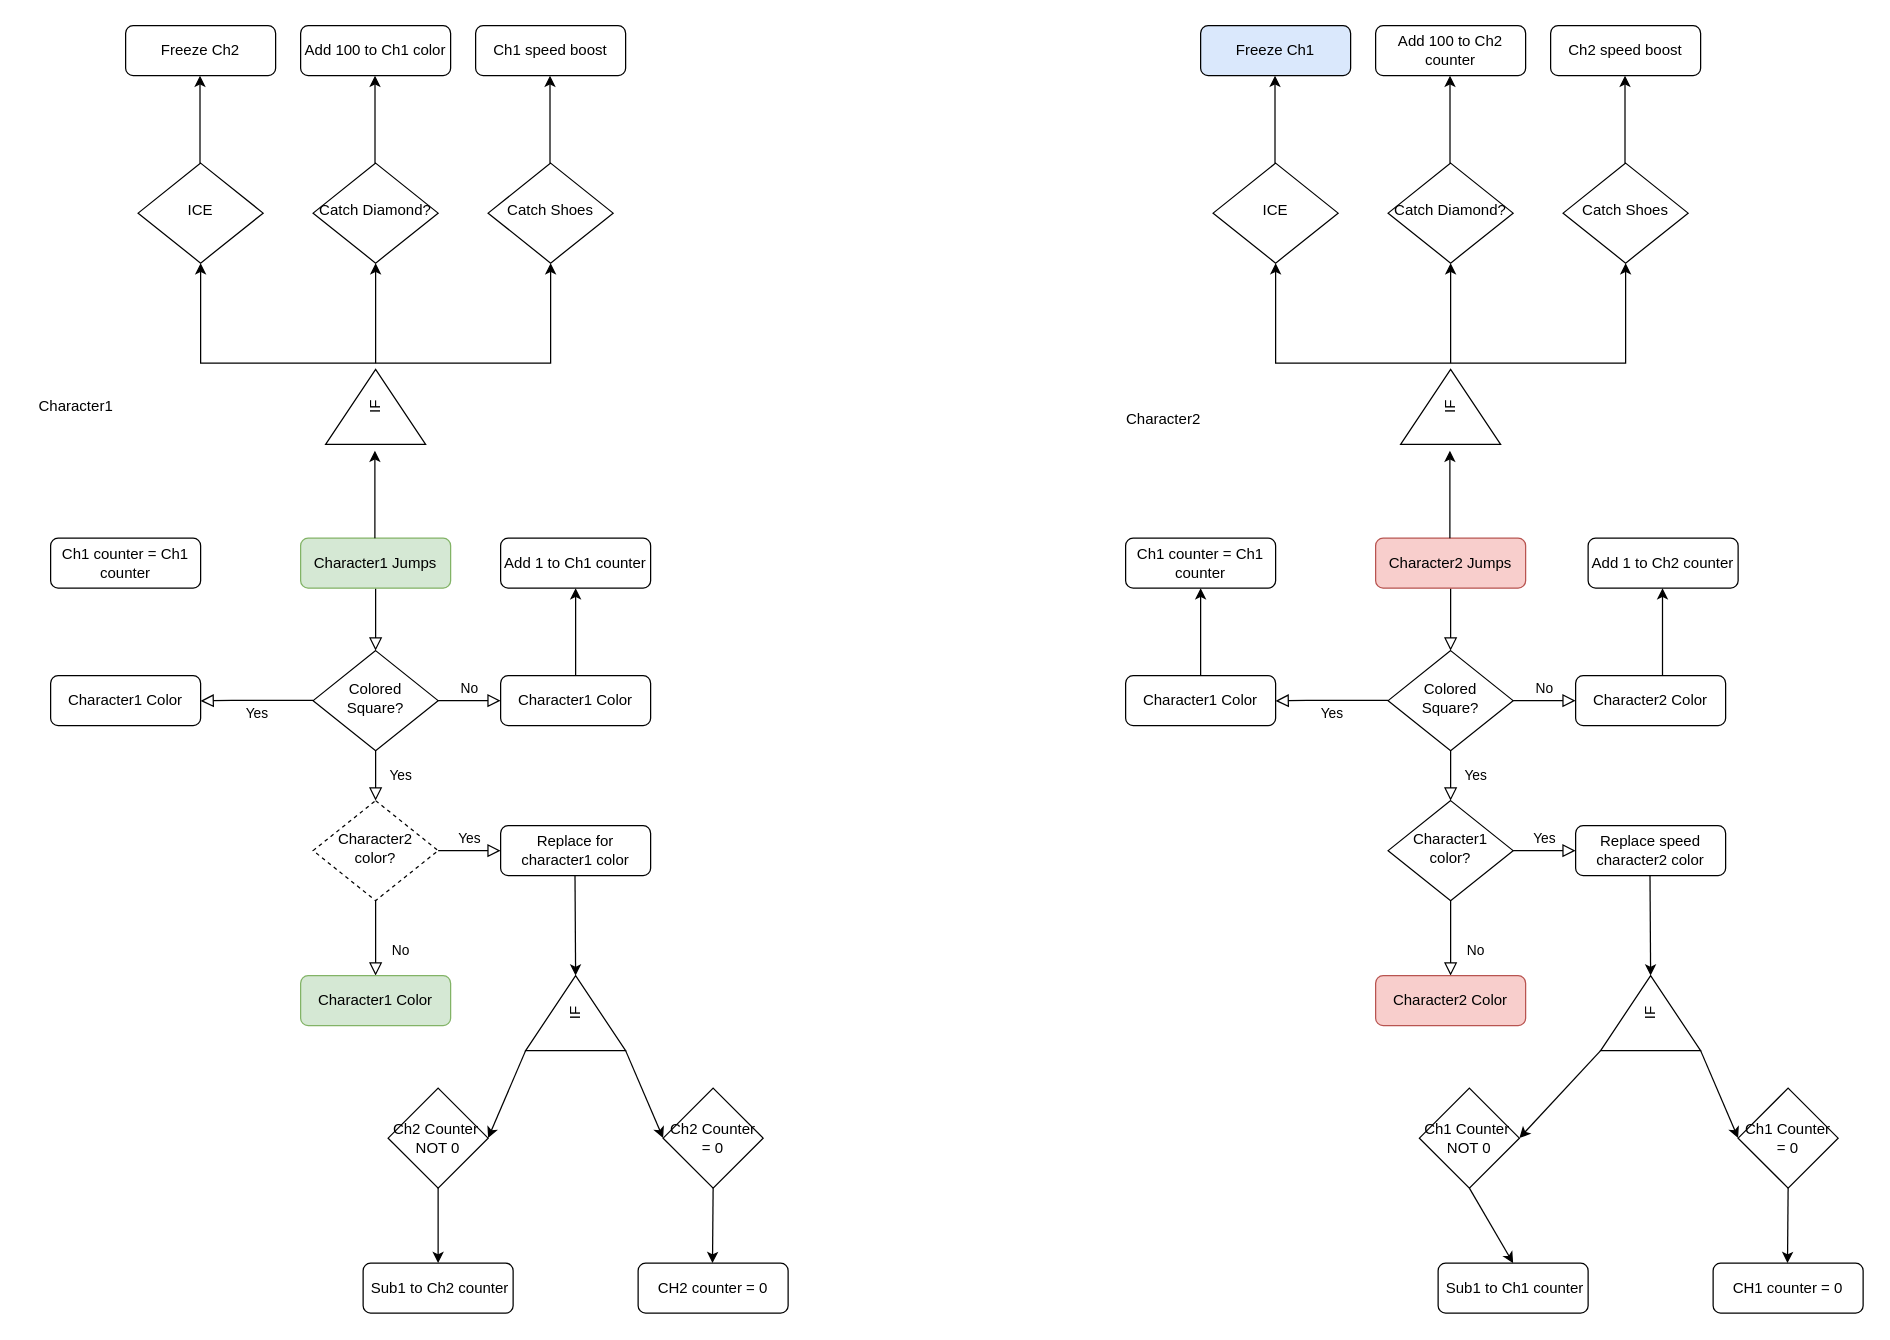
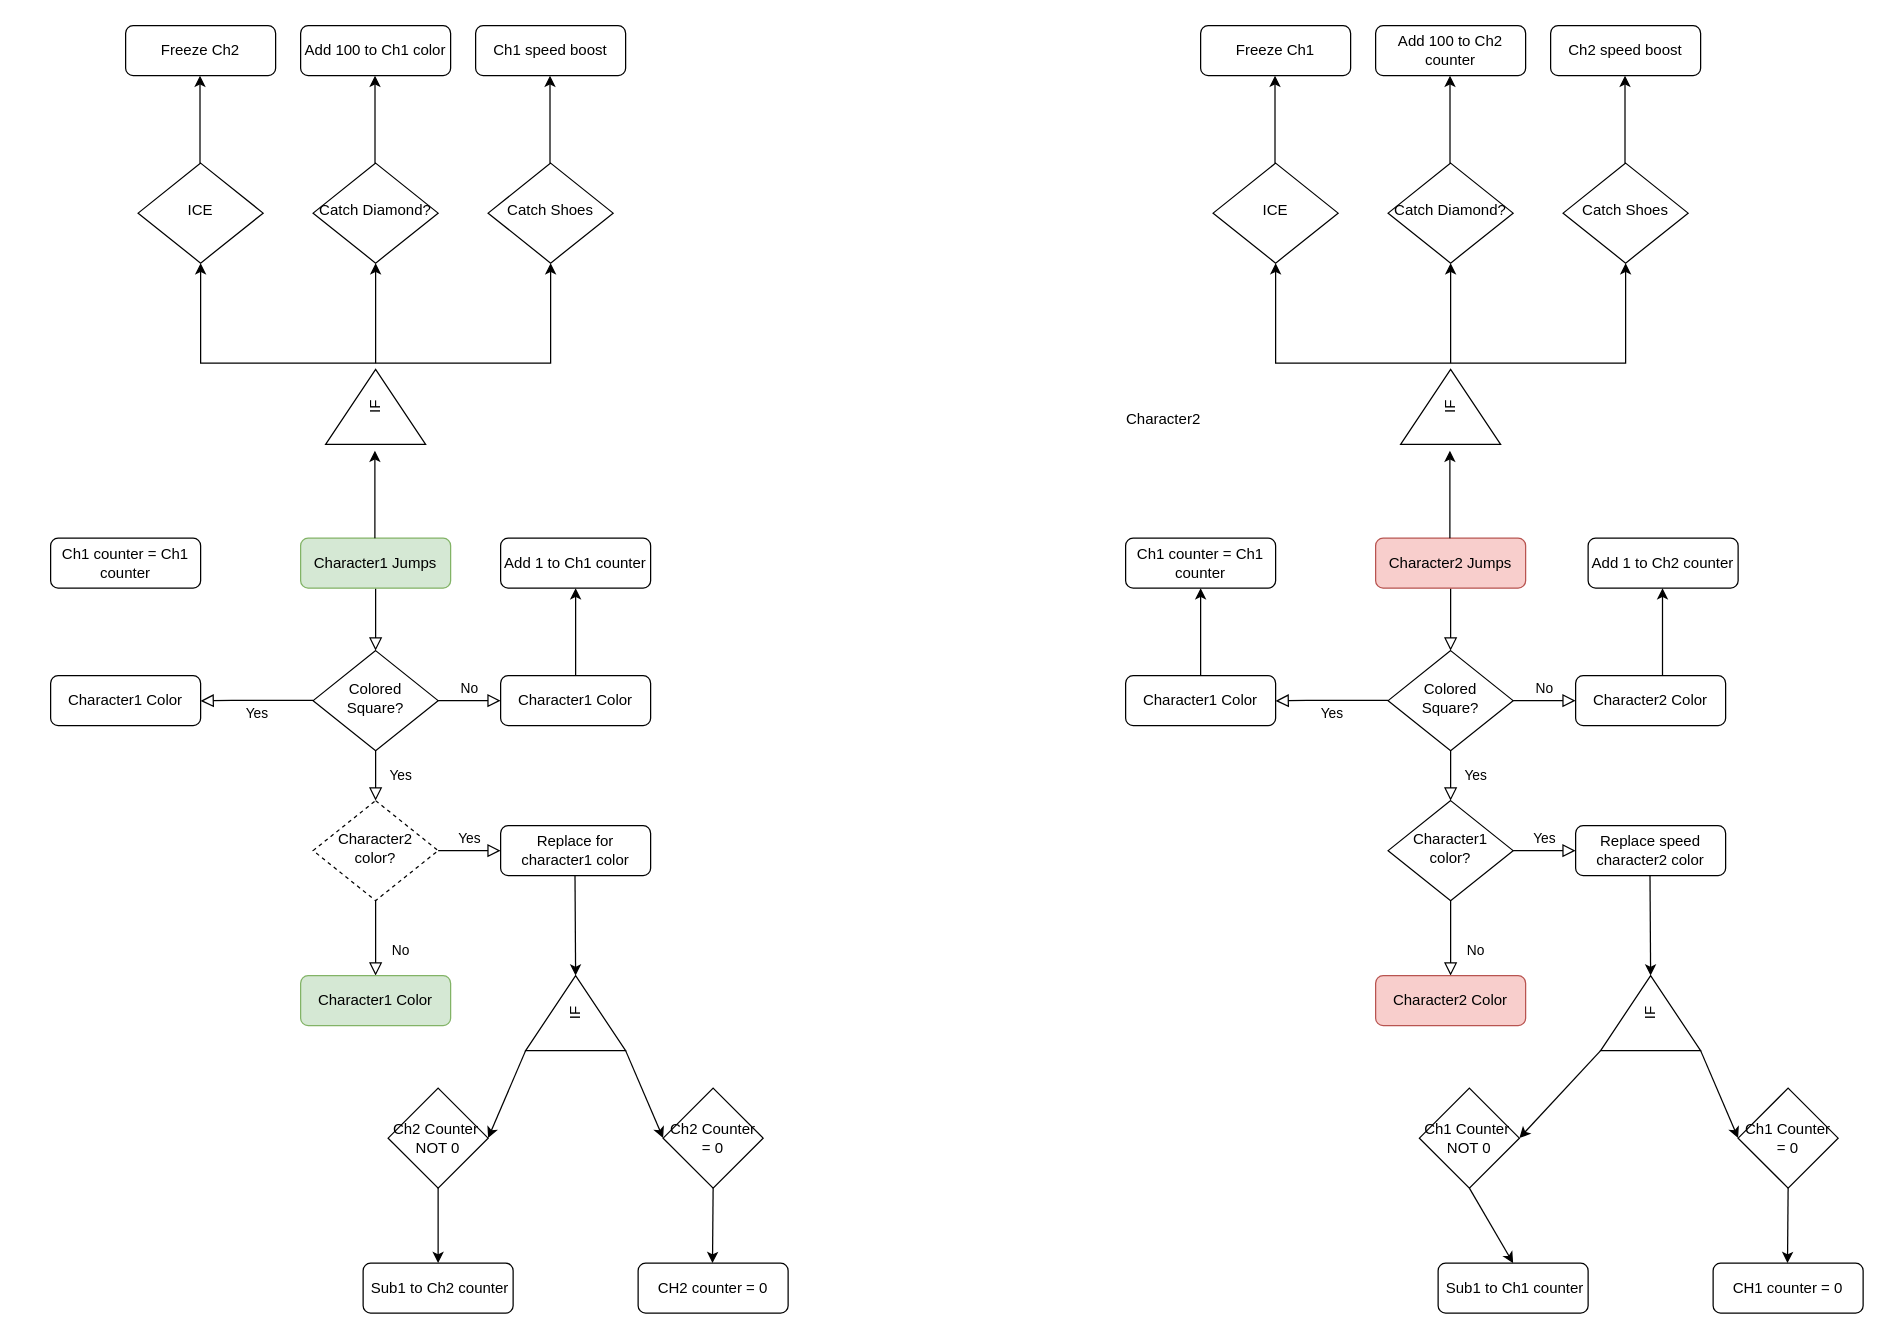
node "Freeze Ch1": fillcolor #dae8fc -> #ffffff
node "Character1": removed
